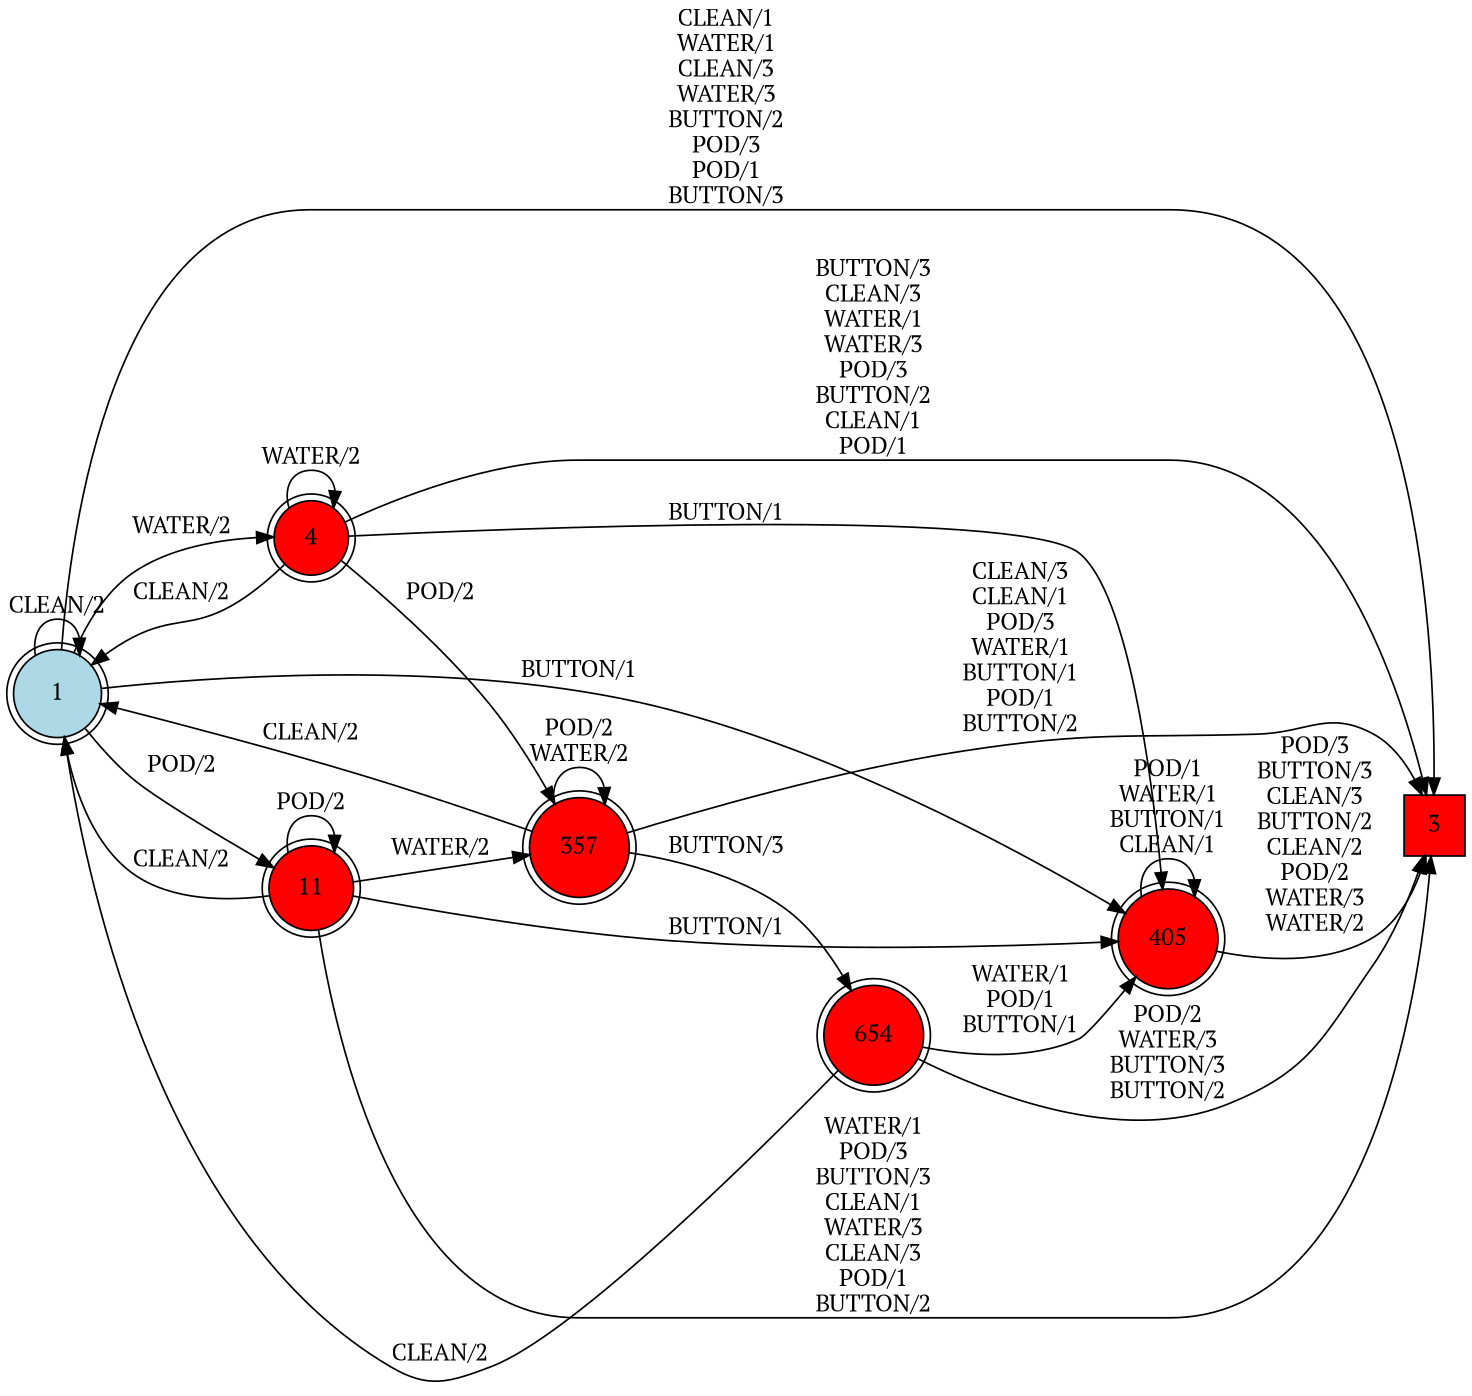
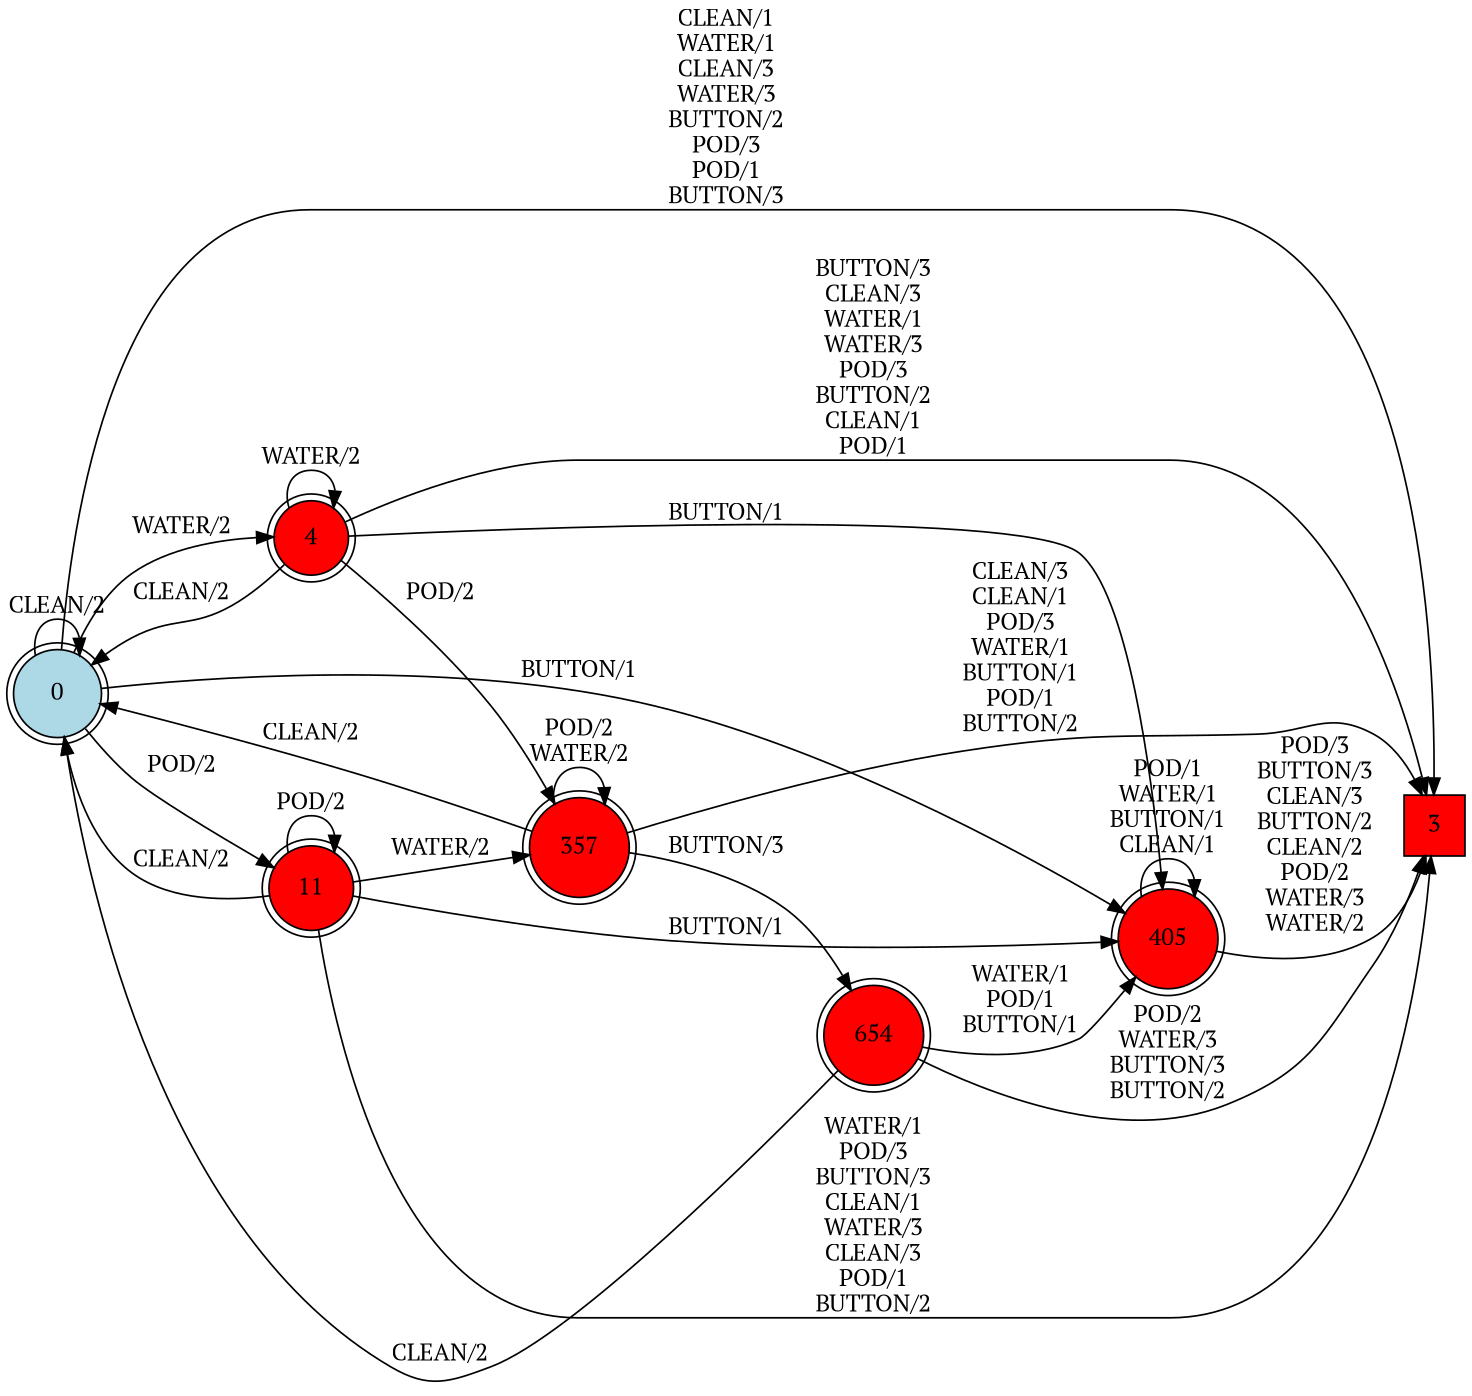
node "1": label "1" -> "0"
